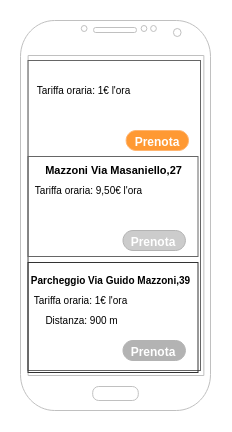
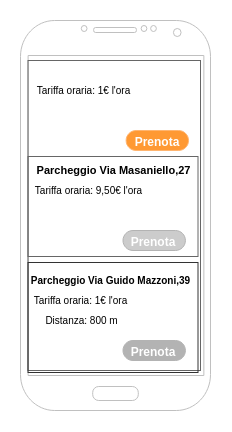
node "Mazzoni Via Masaniello,27": label "Mazzoni Via Masaniello,27" -> "Parcheggio Via Masaniello,27"
node "Distanza: 900 m": label "Distanza: 900 m" -> "Distanza: 800 m"
